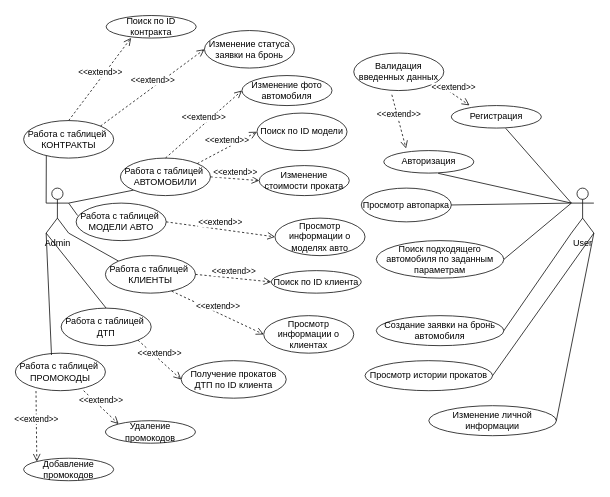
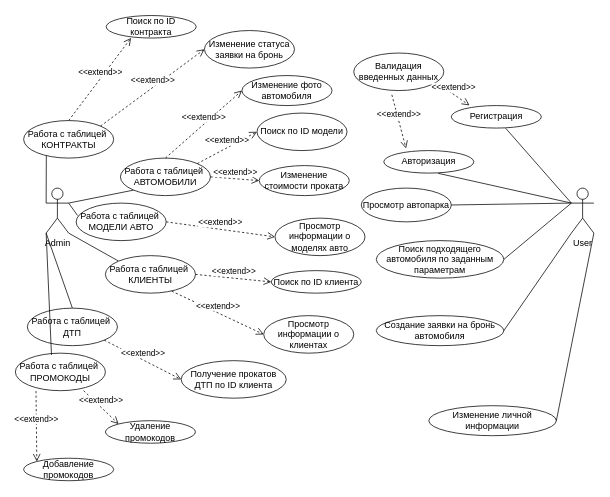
edge "User" -- "Просмотр истории прокатов": removed
node "Работа с таблицей ДТП": moved (106, 327) -> (72, 327)
node "Просмотр истории прокатов": removed
